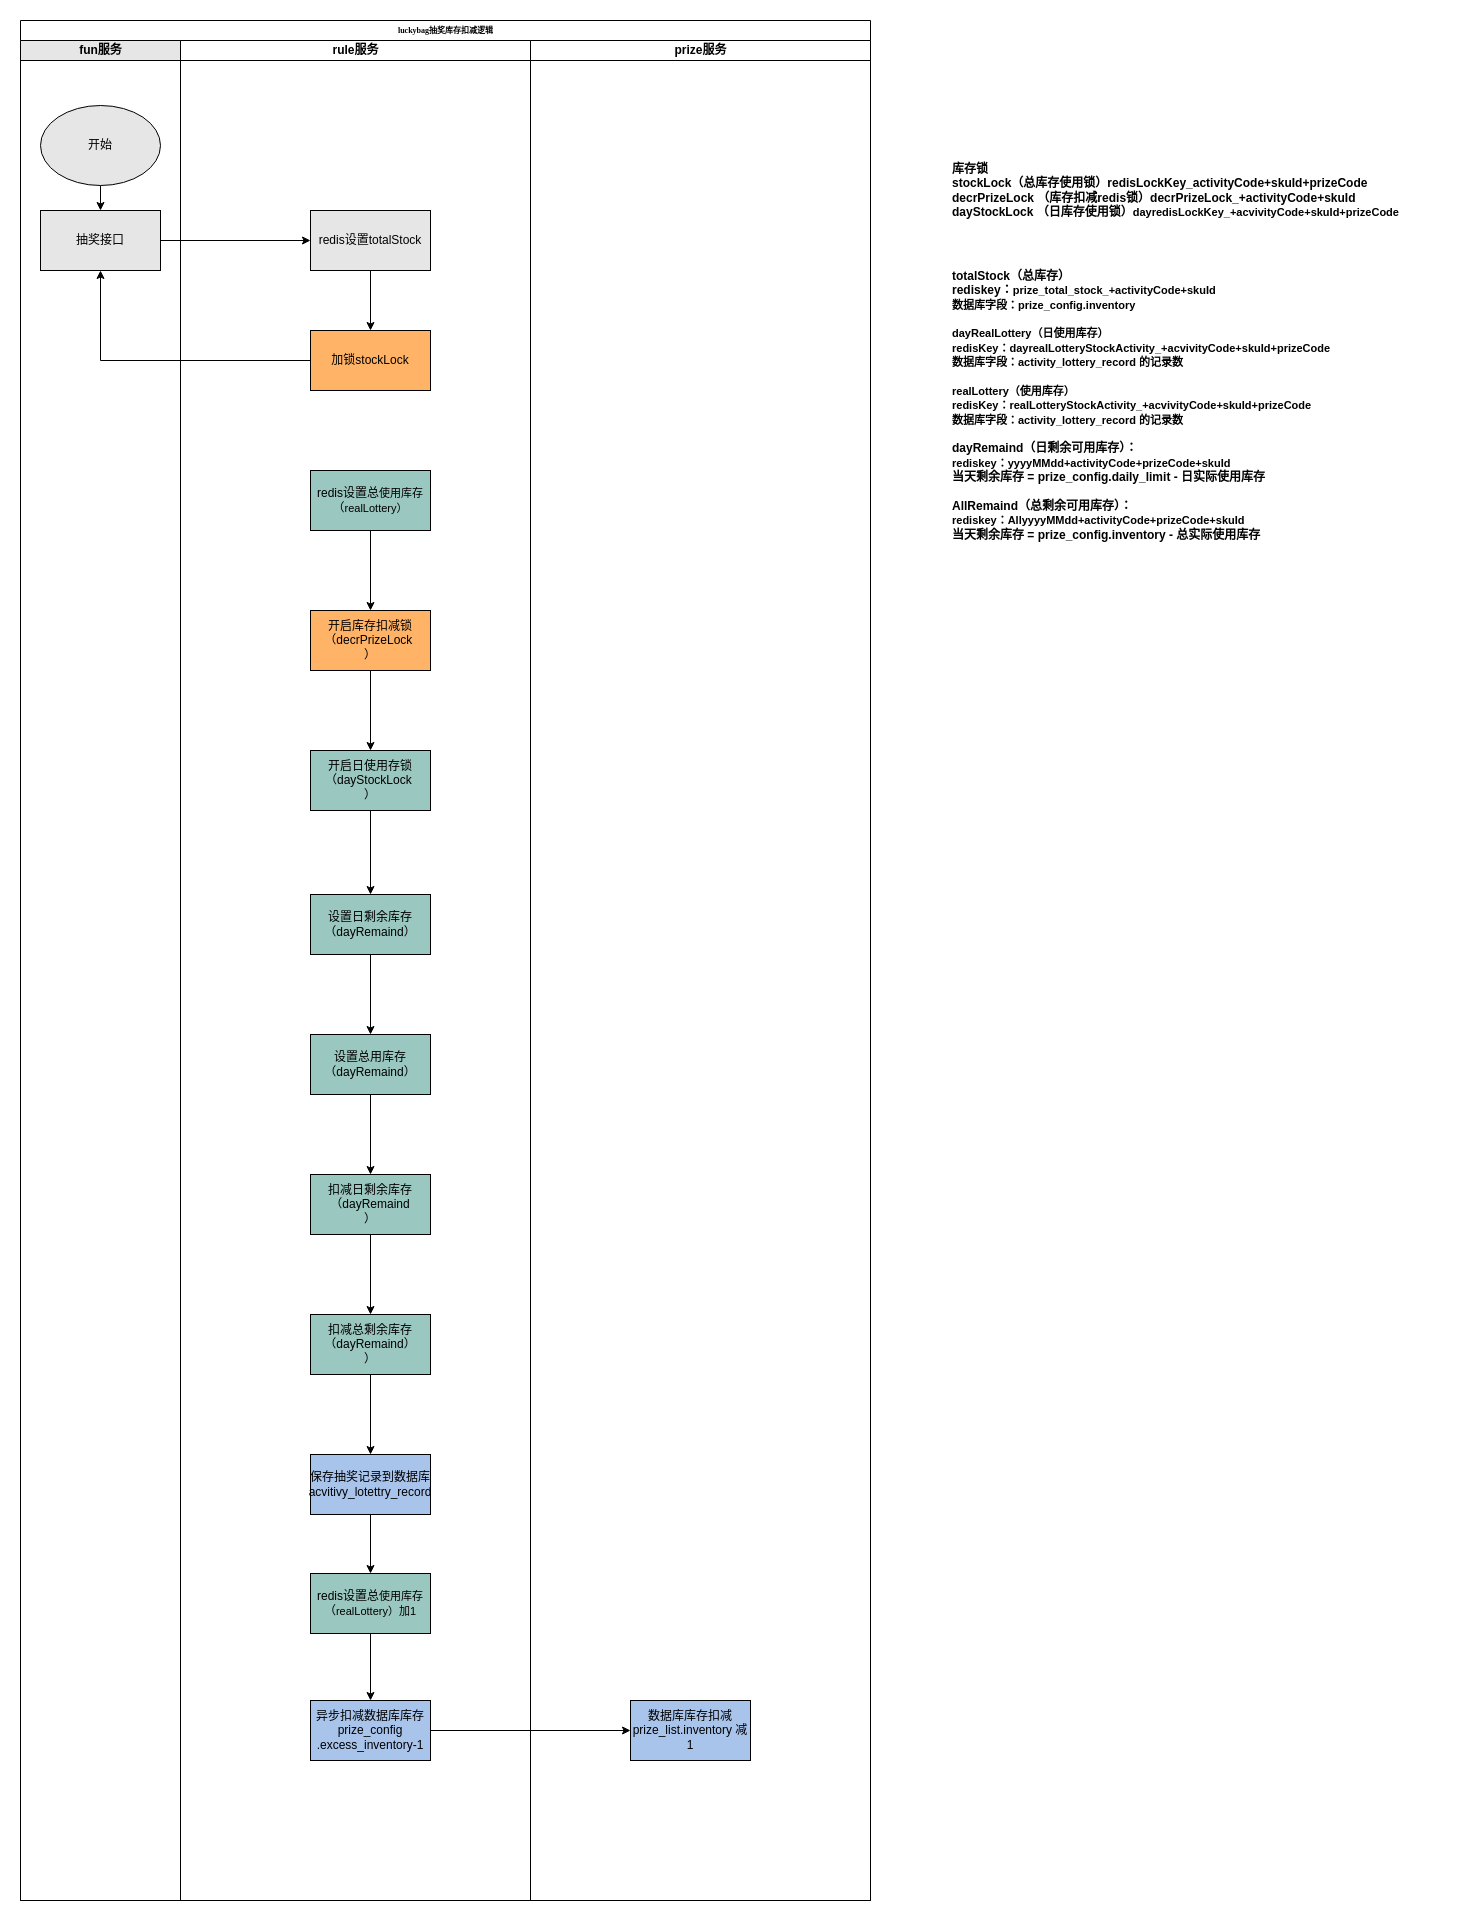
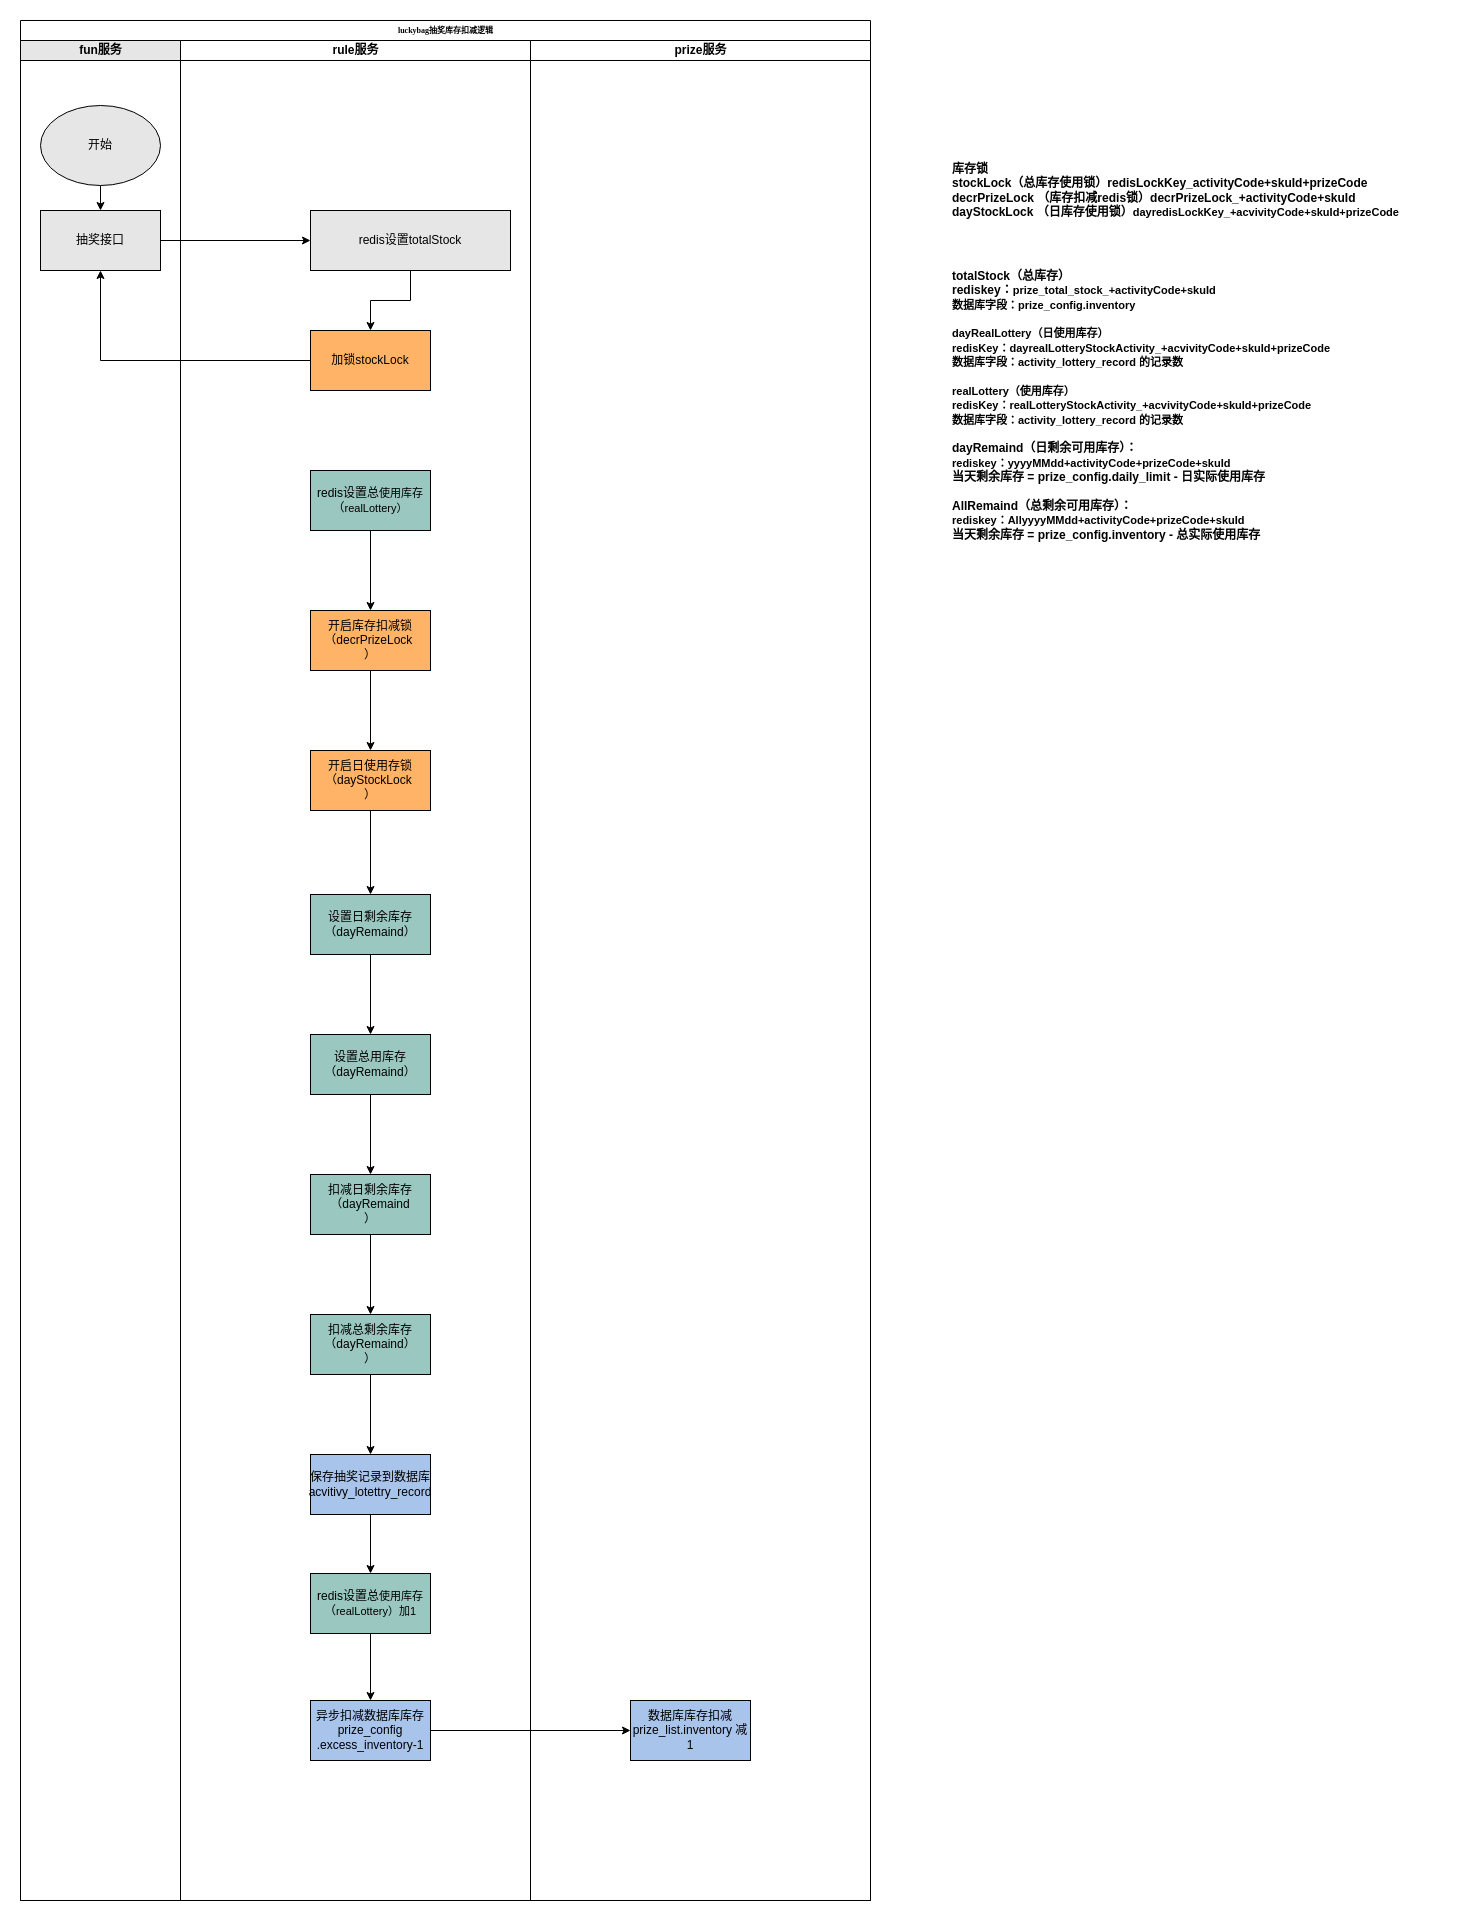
node "redis设置totalStock": size 120x60 -> 200x60
node "开启日使用存锁（dayStockLock ）": fillcolor #9ac7bf -> #ffb366
